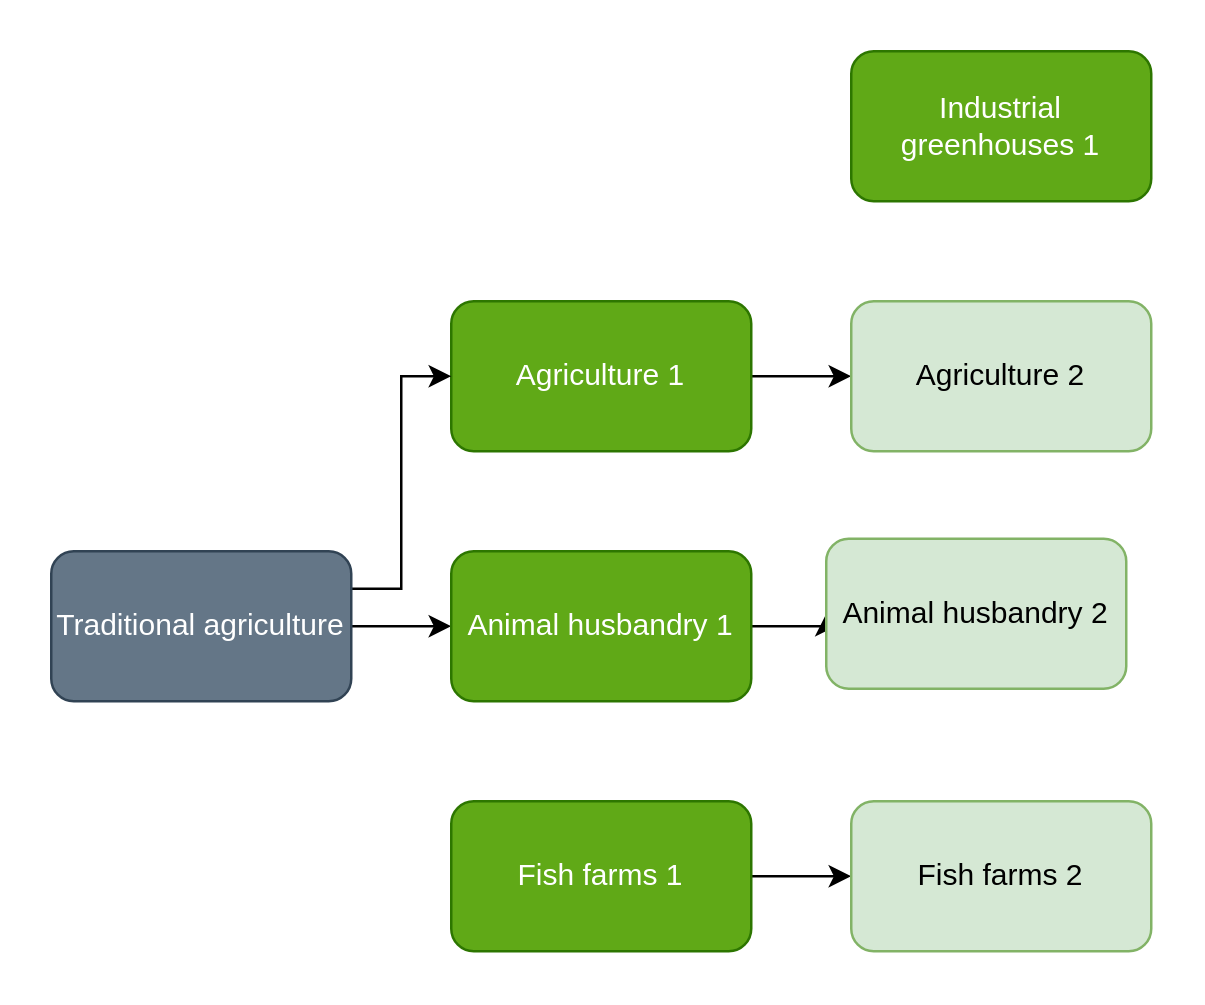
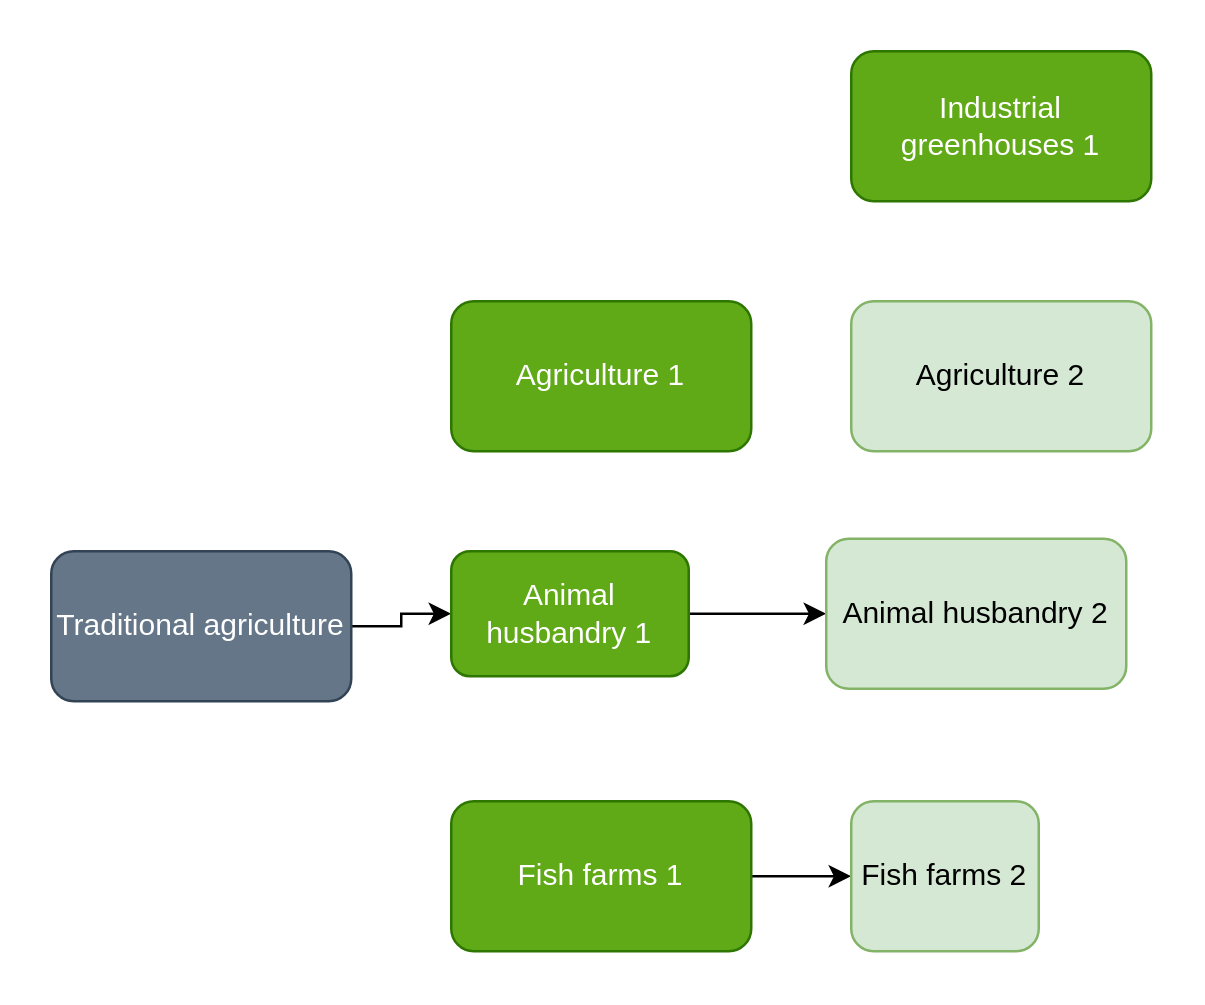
edge "Agriculture 1" -> "Agriculture 2": removed
edge "Traditional agriculture" -> "Agriculture 1": removed
node "Animal husbandry 1": size 300x150 -> 238x125
node "Fish farms 2": size 300x150 -> 188x150
